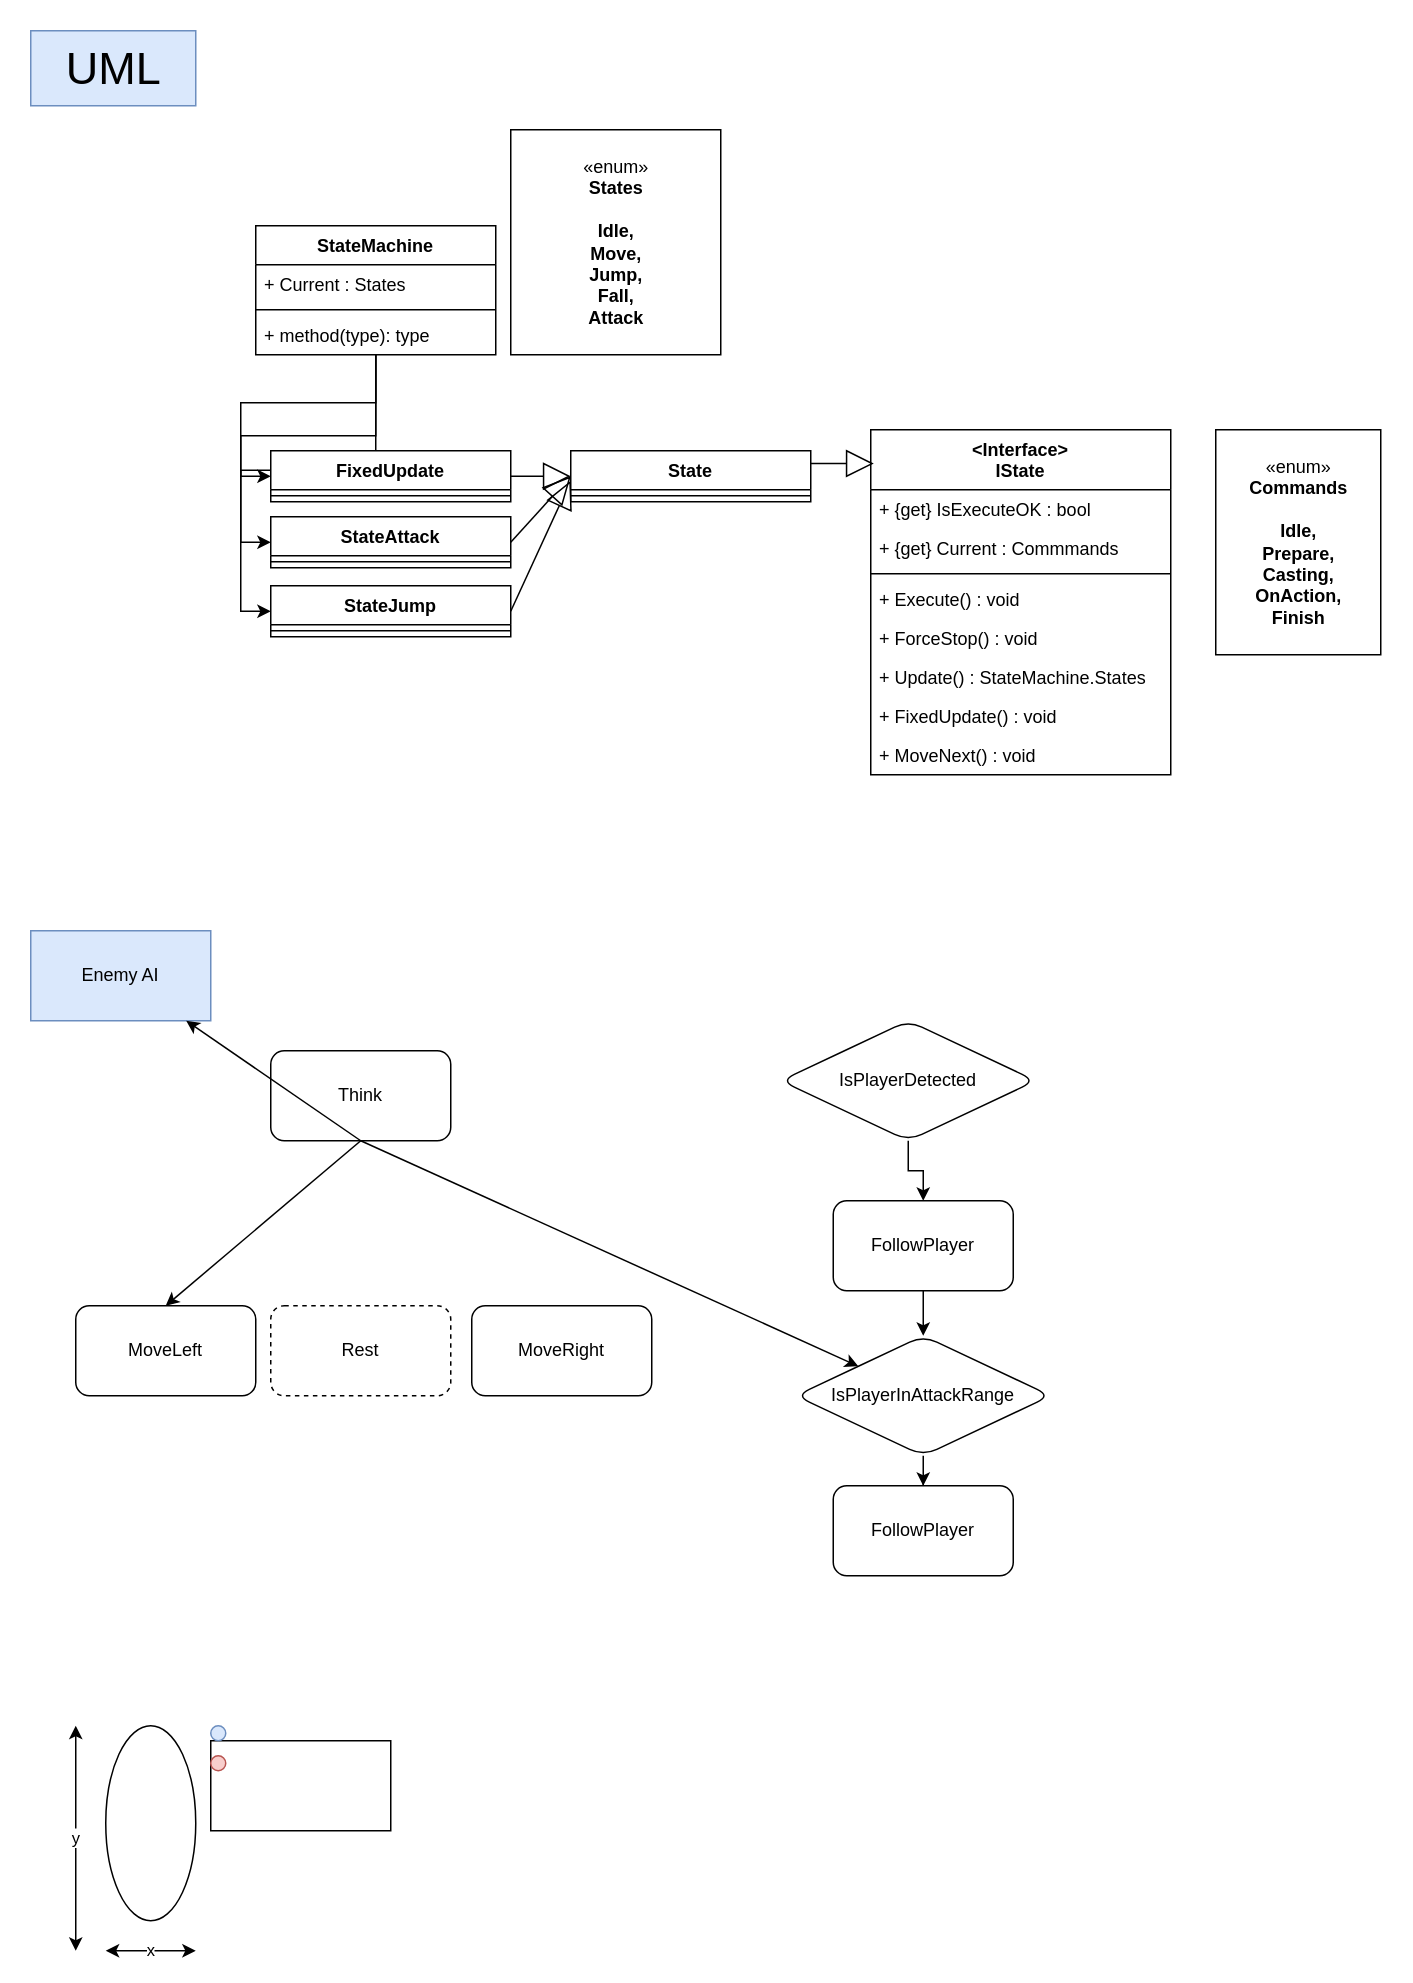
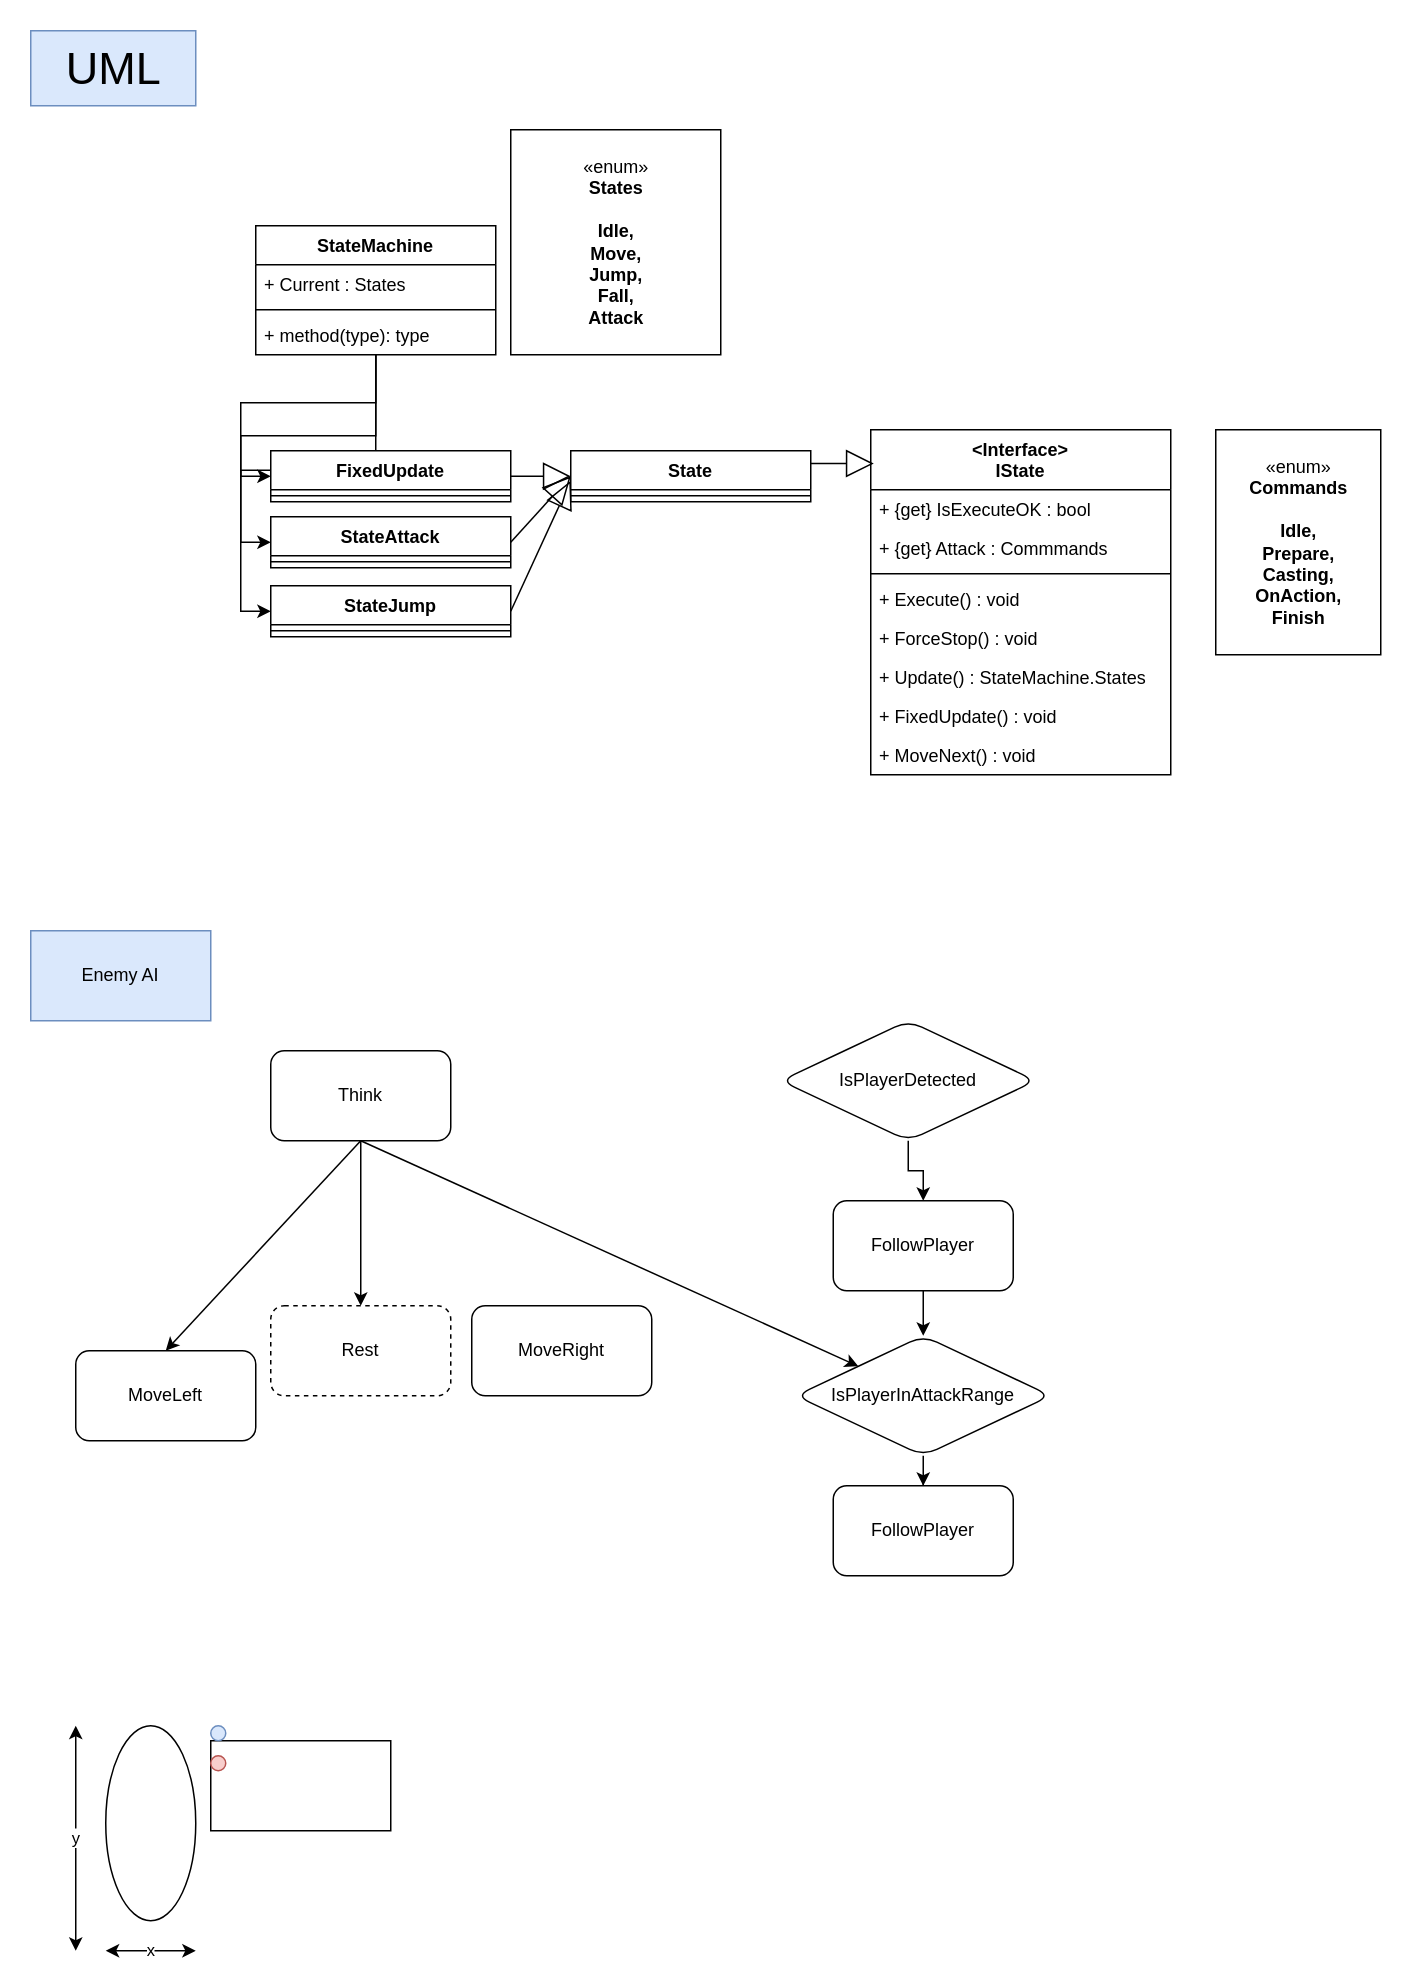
node "+ {get} Current : Commmands": label "+ {get} Current : Commmands" -> "+ {get} Attack : Commmands"
edge "Think" -> "Enemy AI": now "Think" -> "Rest"
node "MoveLeft": moved (166, 1351) -> (166, 1396)
